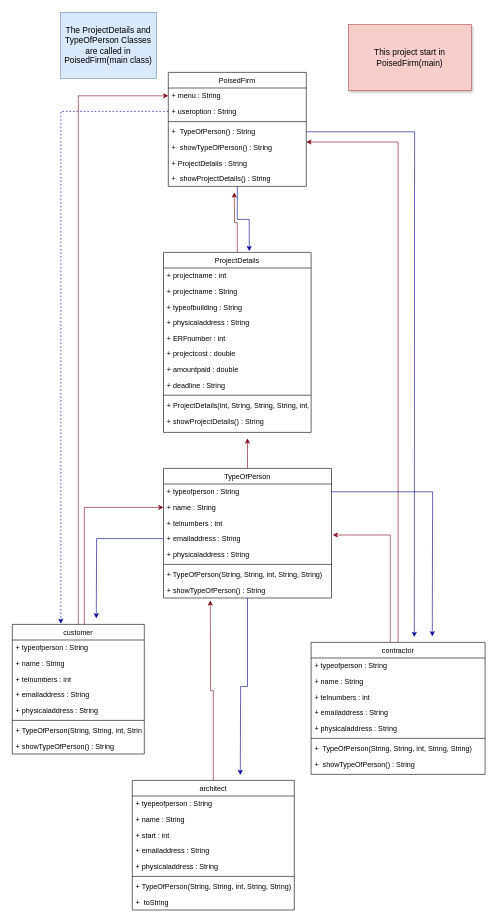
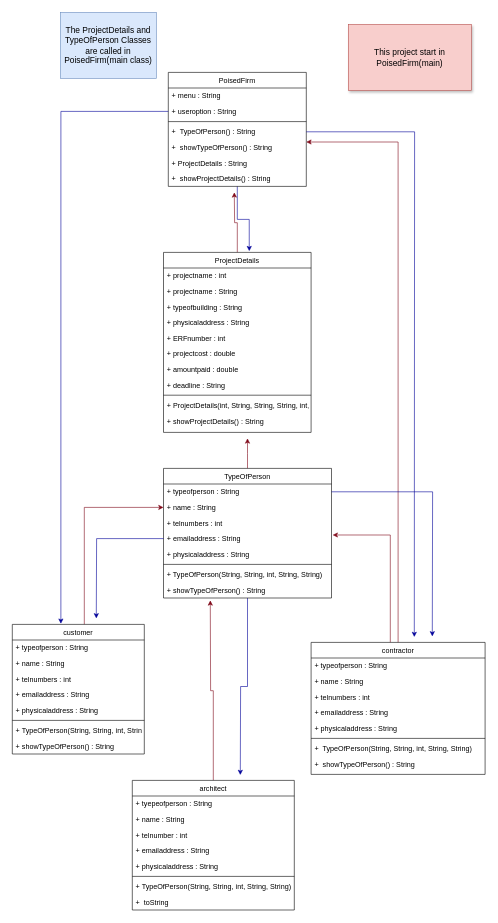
edge "customer" -> "+ menu : String": removed
edge "+ useroption : String" -> "customer": style dashed -> solid
node "+ start : int": label "+ start : int" -> "+ telnumber : int"
